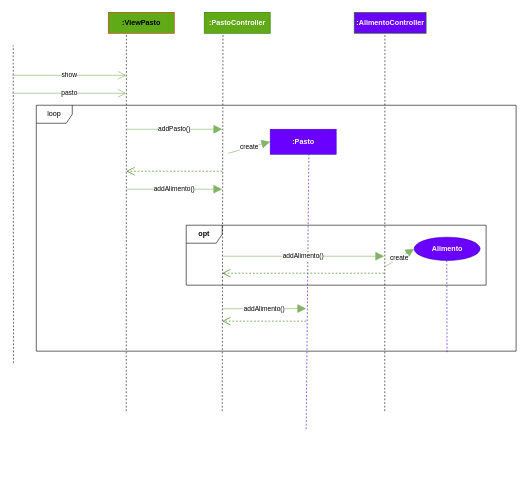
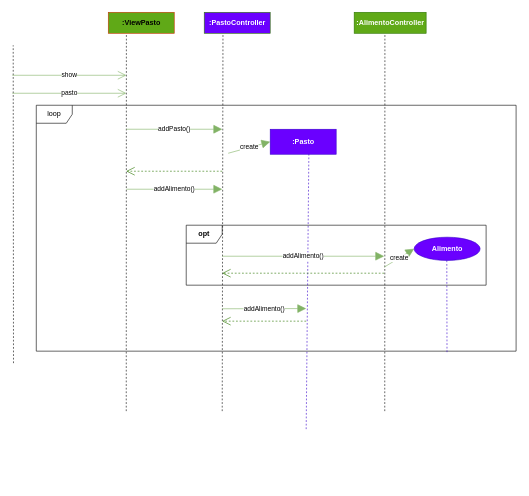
node ":PastoController": fillcolor #60a917 -> #6a00ff
node ":AlimentoController": fillcolor #6a00ff -> #60a917
